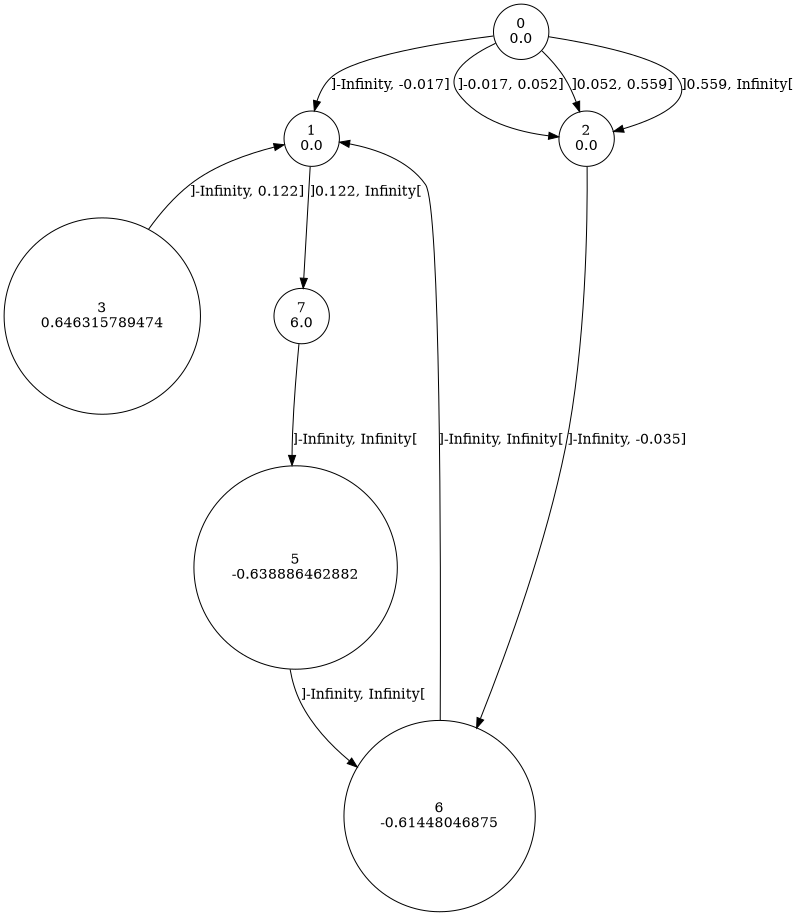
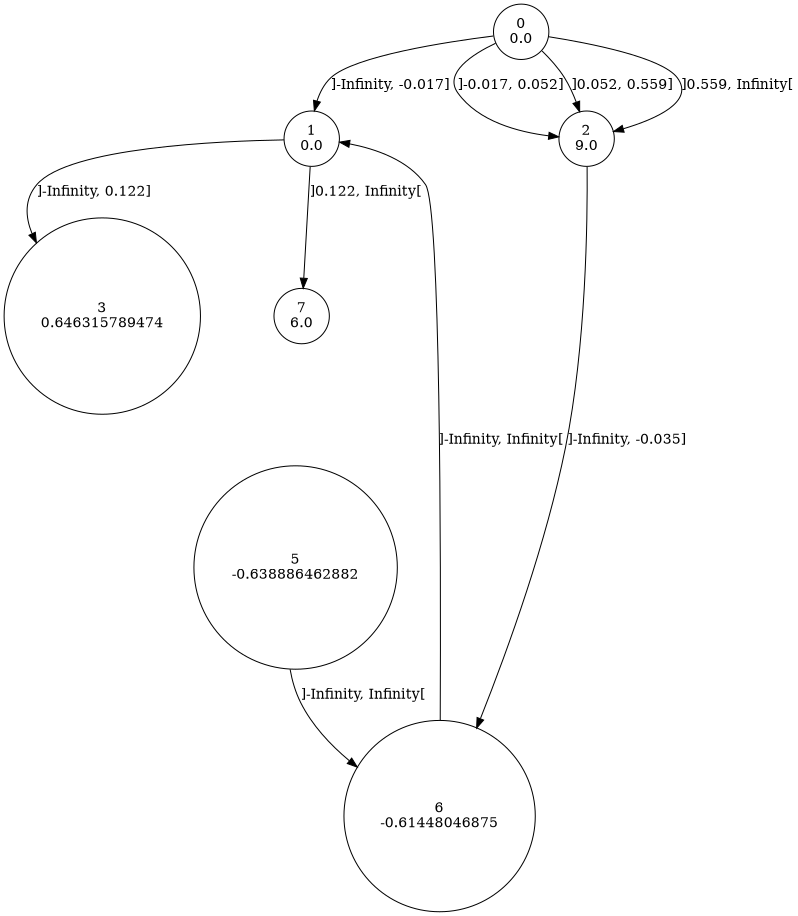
node "2 0.0": label "2 0.0" -> "2 9.0"
edge "3 0.646315789474" -> "1 0.0": reversed
edge "7 6.0" -> "5 -0.638886462882": removed, label "]-Infinity, Infinity["
